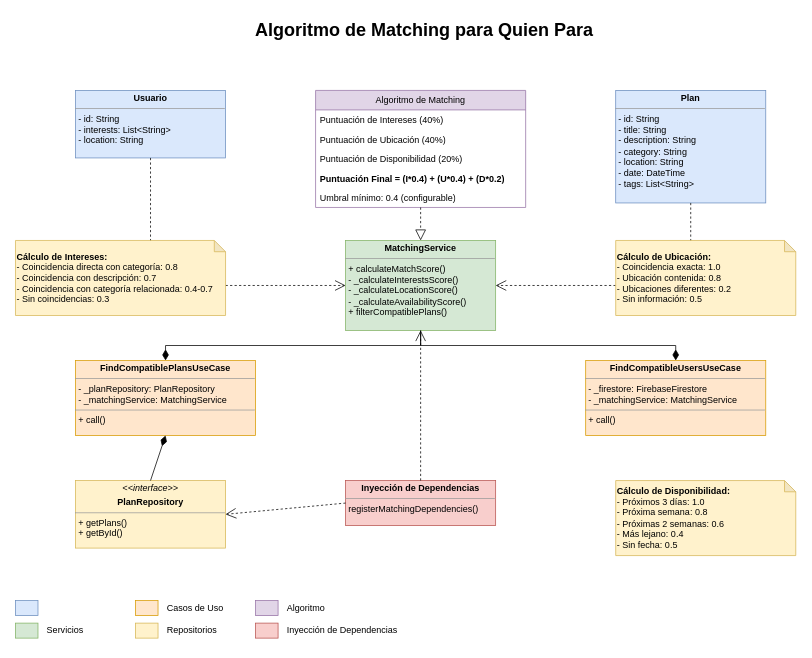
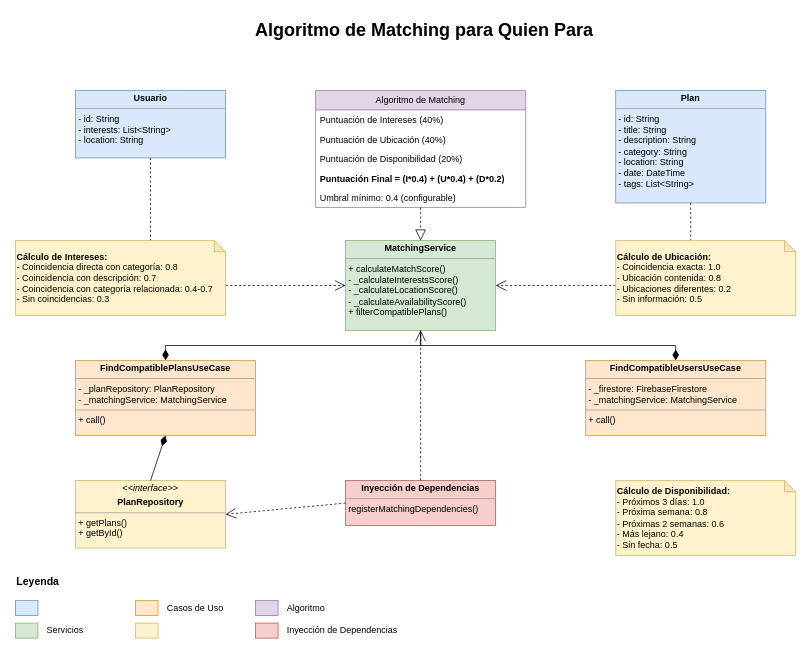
node "Leyenda": added
node "Repositorios": removed
